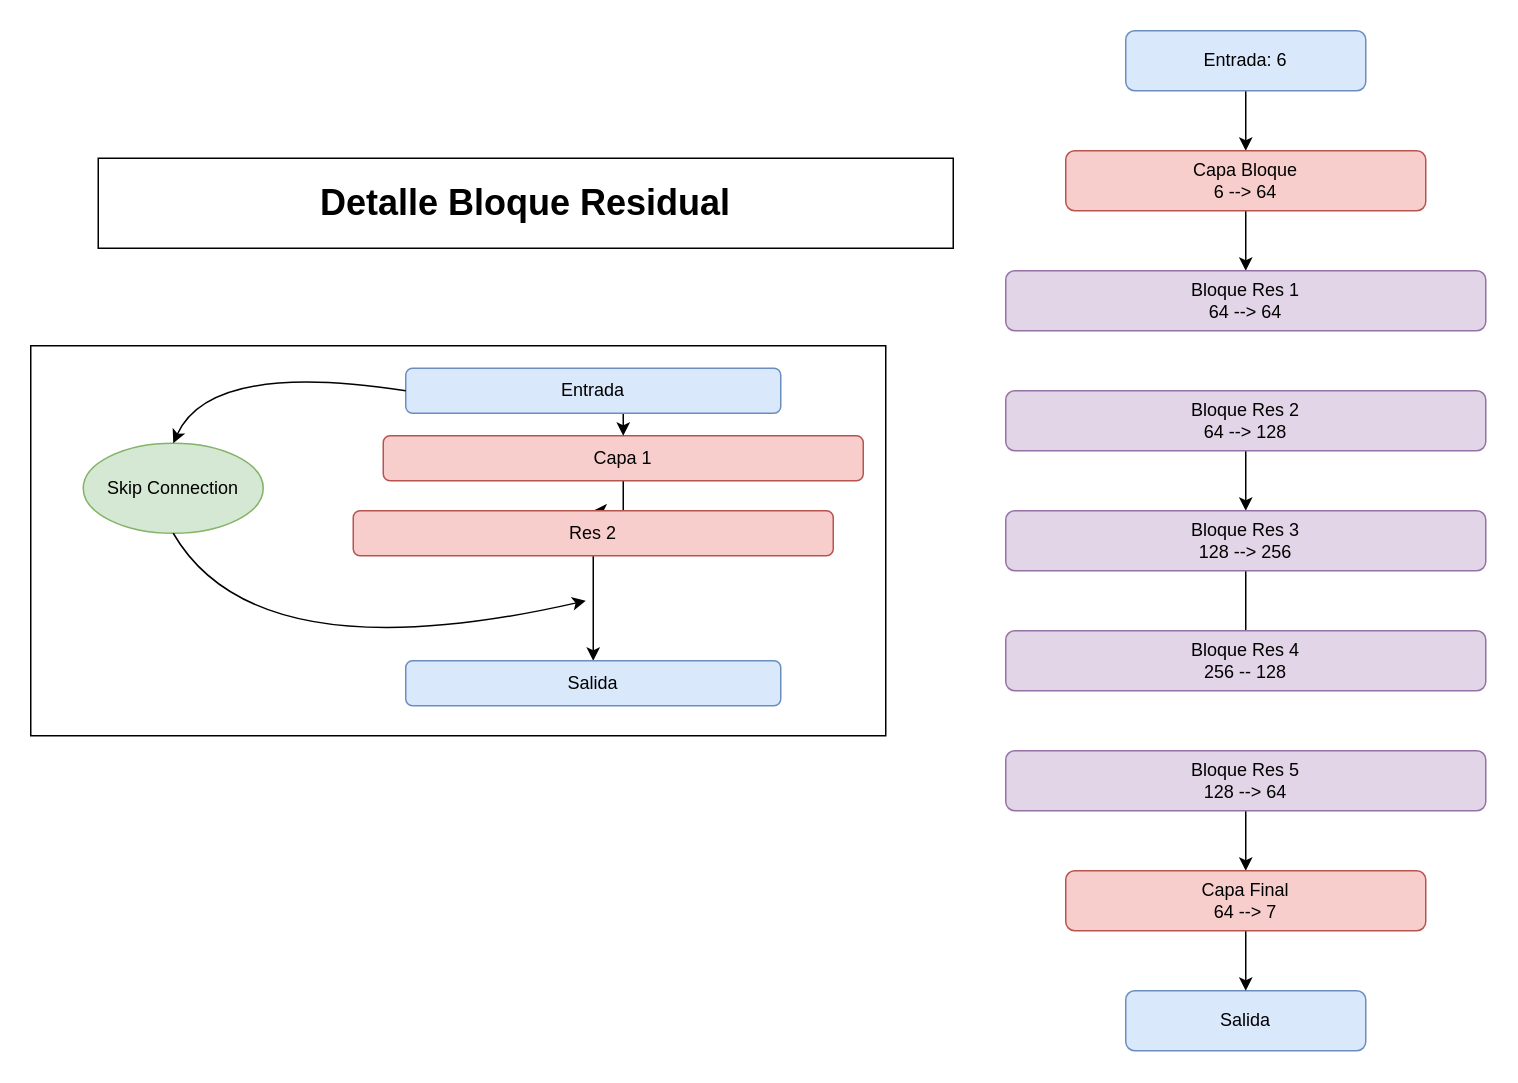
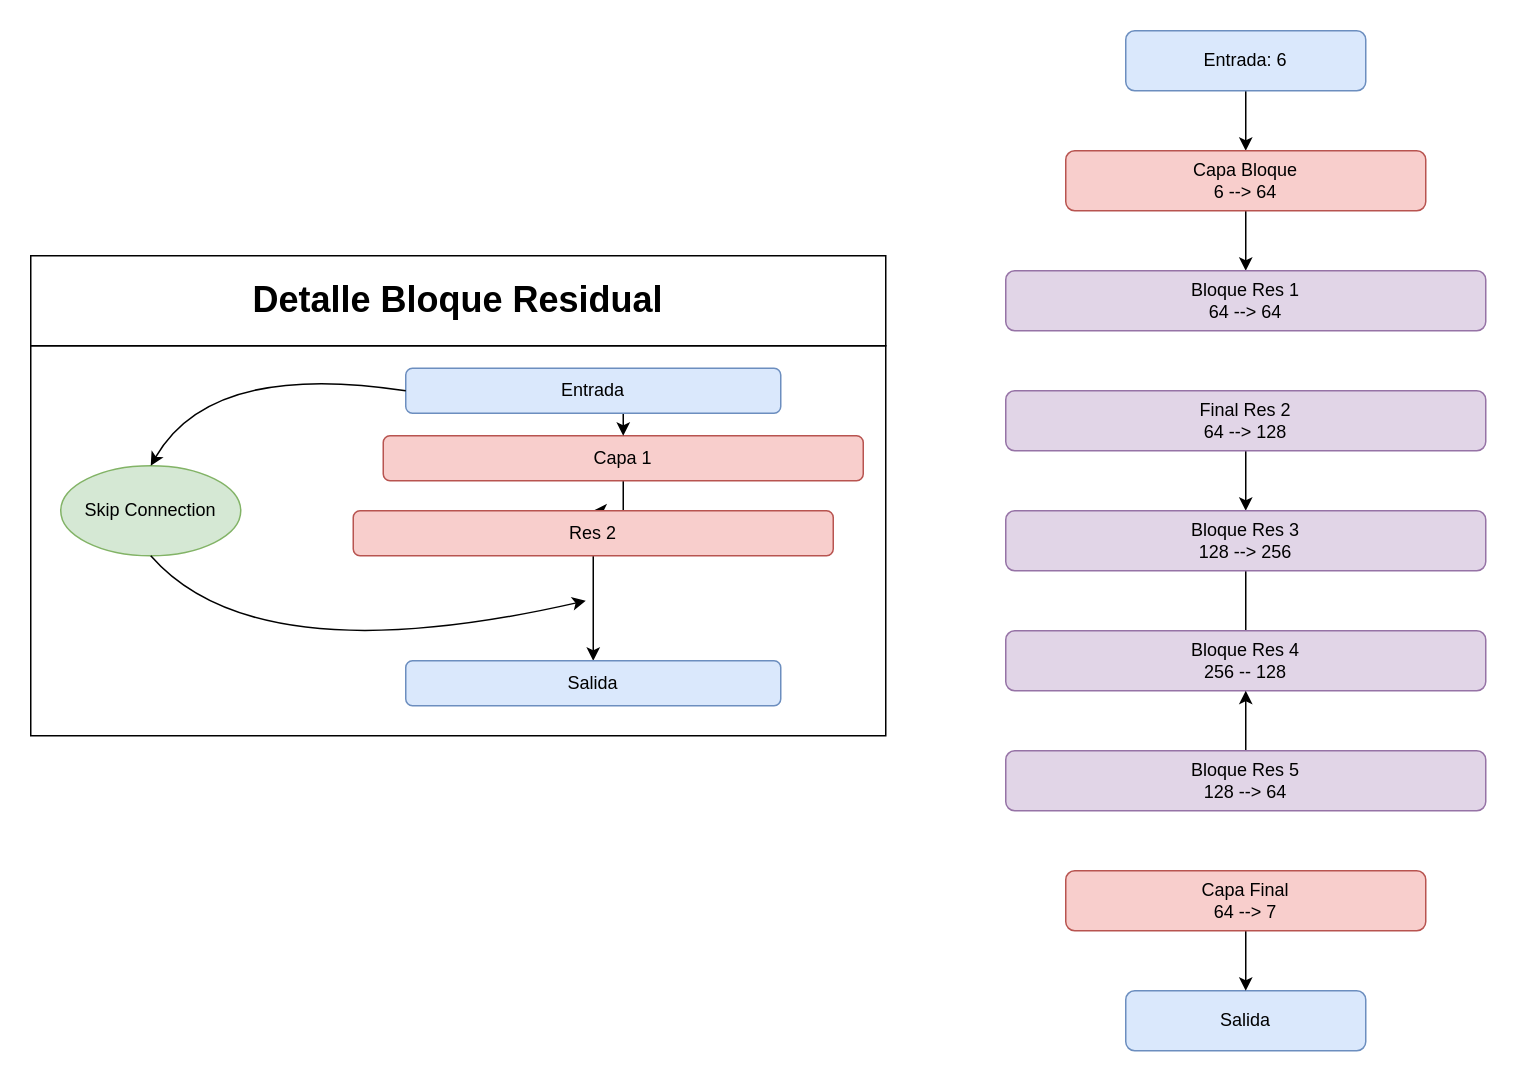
node "Detalle Bloque Residual": moved (526, 203) -> (458, 301)
node "Bloque Res 2 64 --> 128": label "Bloque Res 2 64 --> 128" -> "Final Res 2 64 --> 128"
node "Skip Connection": moved (173, 488) -> (151, 511)
edge "Bloque Res 5 128 --> 64" -> "Capa Final 64 --> 7": now "Bloque Res 5 128 --> 64" -> "Bloque Res 4 256 -- 128"
